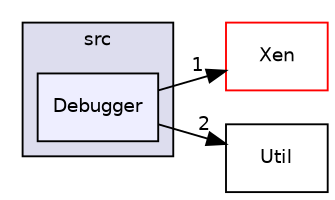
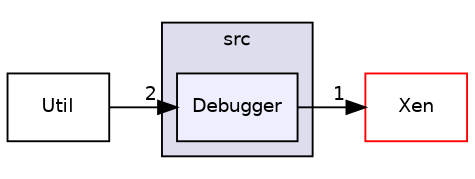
edge "Debugger" -> "Util": reversed
